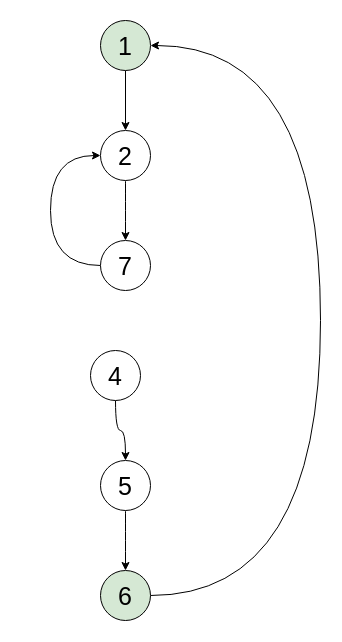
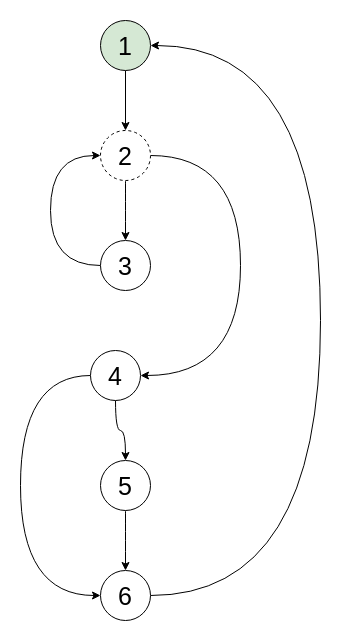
node "2": style solid -> dashed
node "7": label "7" -> "3"
edge "2" -> "4": added
edge "4" -> "6": added
node "6": fillcolor #d5e8d4 -> #ffffff
